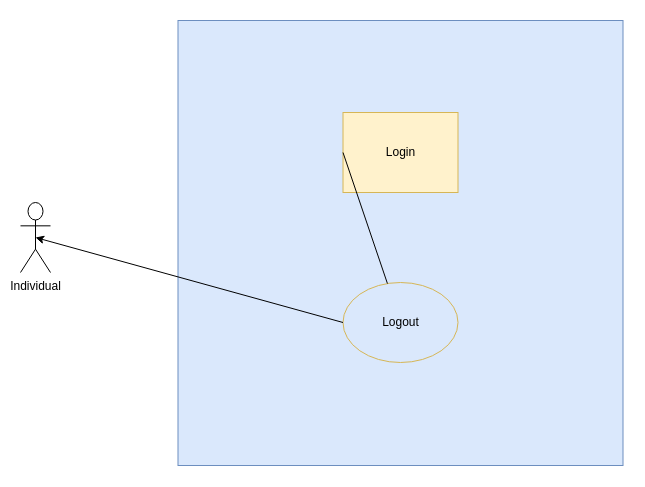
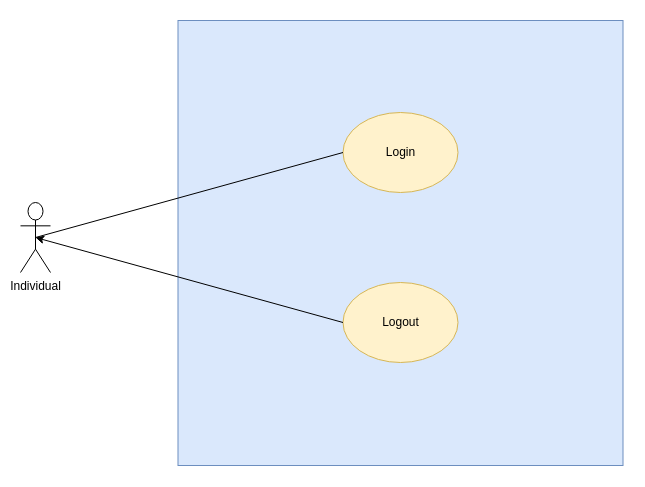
node "Login": shape rectangle -> ellipse
edge "Login" -- "Logout": now "Login" -- "Individual"
node "Logout": fillcolor #dae8fc -> #fff2cc
